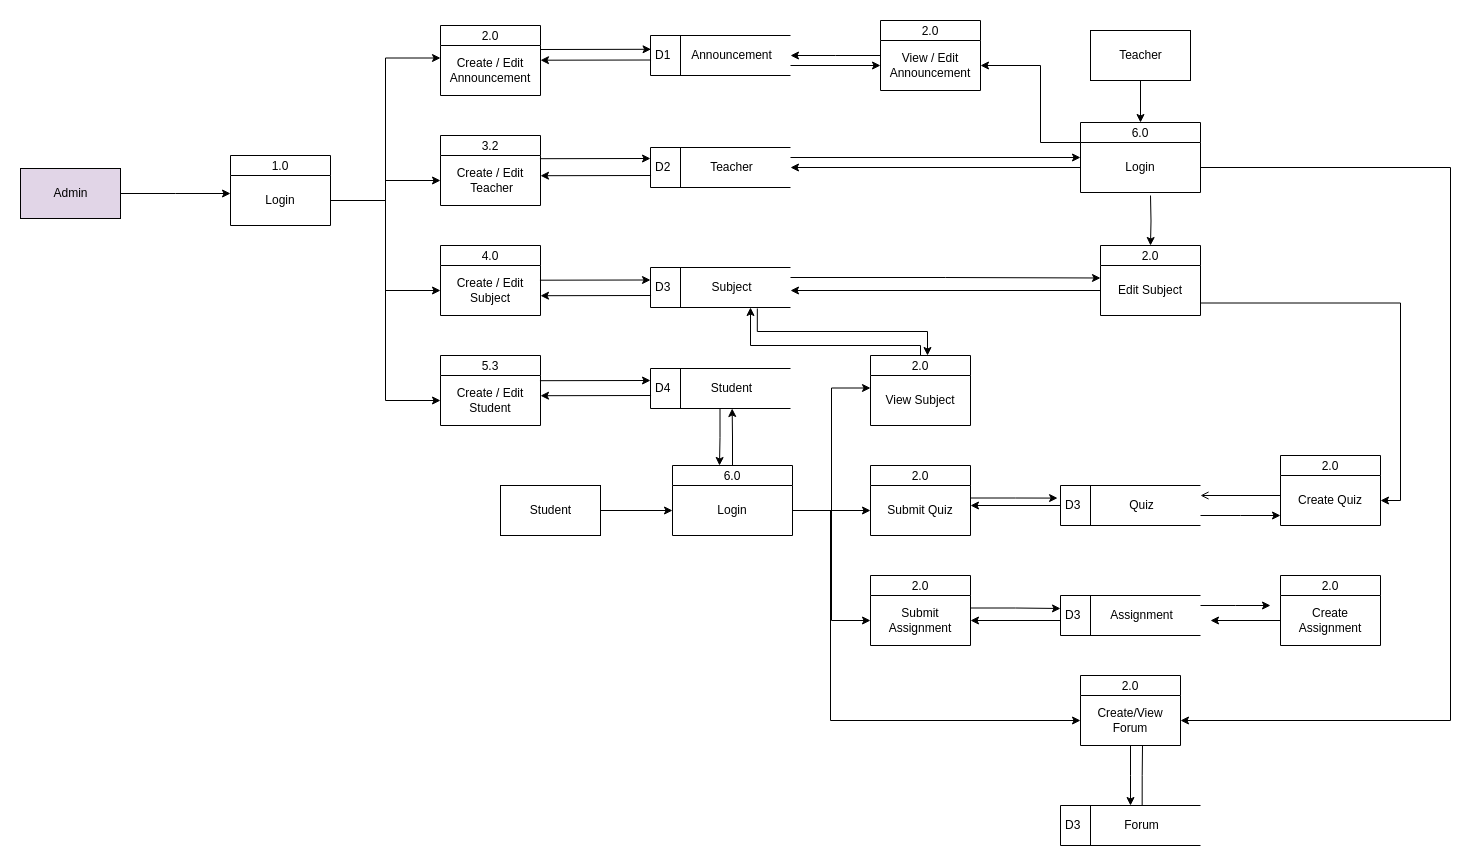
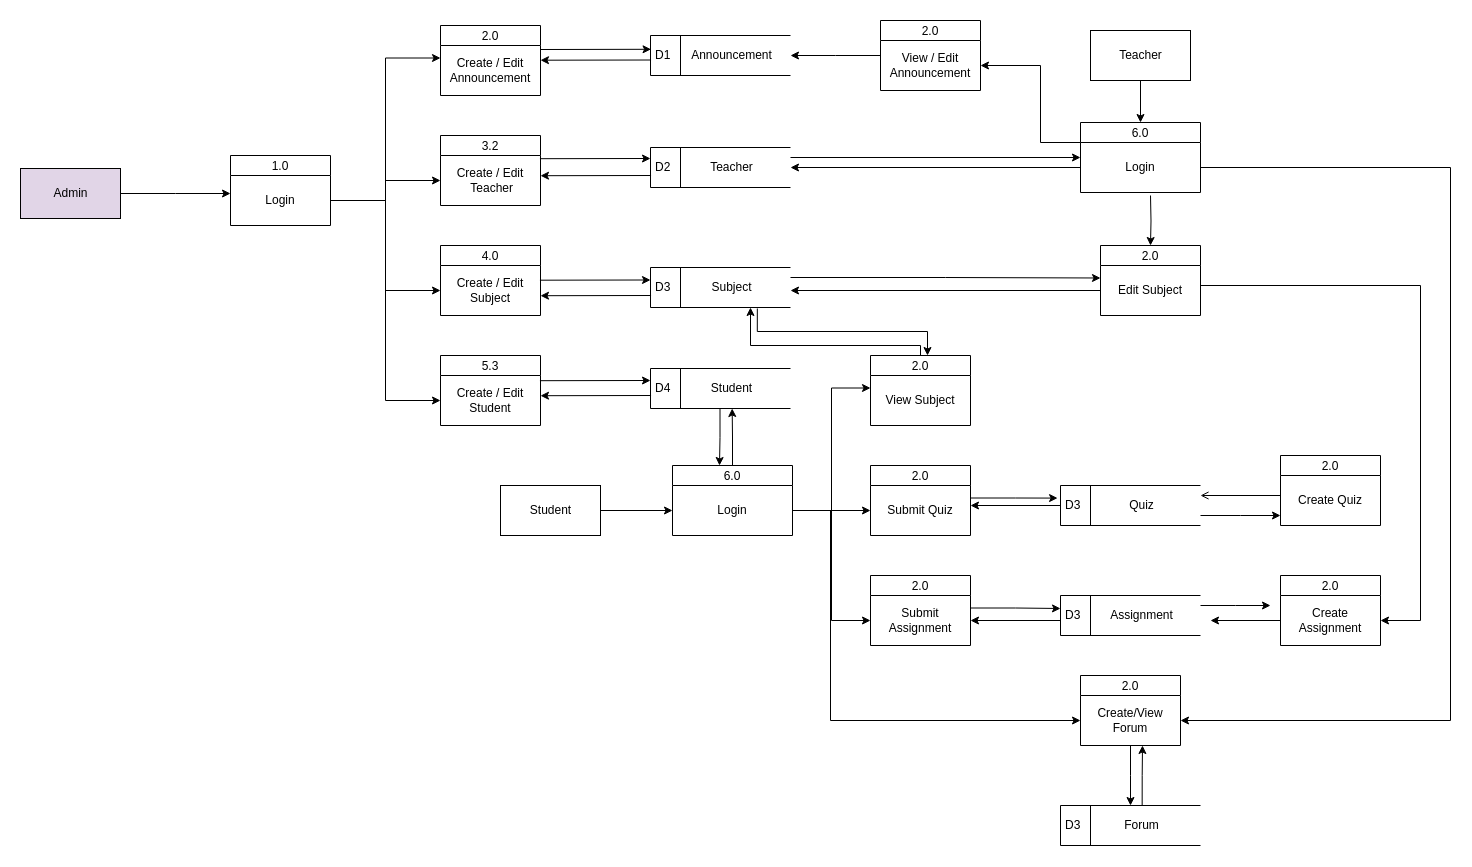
edge "Announcement" -> "View / Edit Announcement": removed
edge "Edit Subject" -> "Create Quiz": removed
edge "Edit Subject" -> "Create Assignment": added
edge "Create/View Forum" -- "Forum": arrowhead none -> classic
